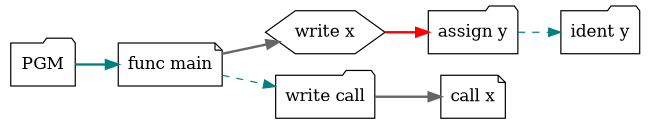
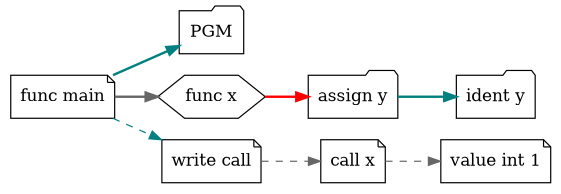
node "write x": label "write x" -> "func x"
edge "assign y" -> "ident y": style dashed -> bold
edge "PGM" -> "func main": reversed
node "write call": shape folder -> note
edge "write call" -> "call x": style bold -> dashed
node "value int 1": added
